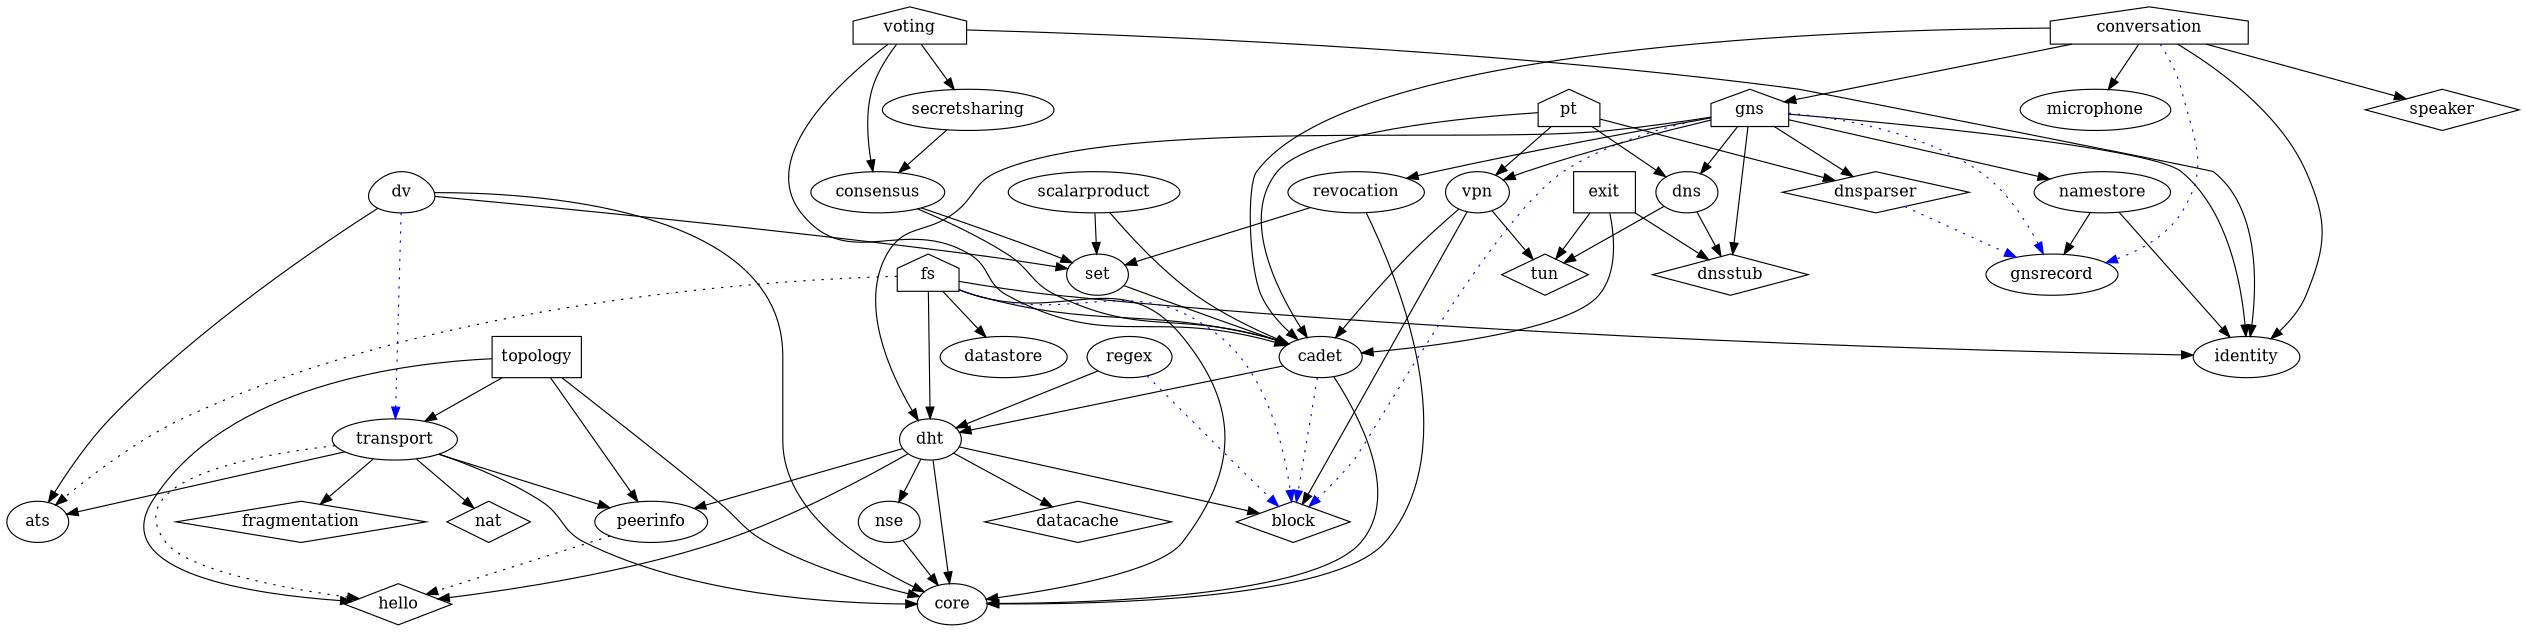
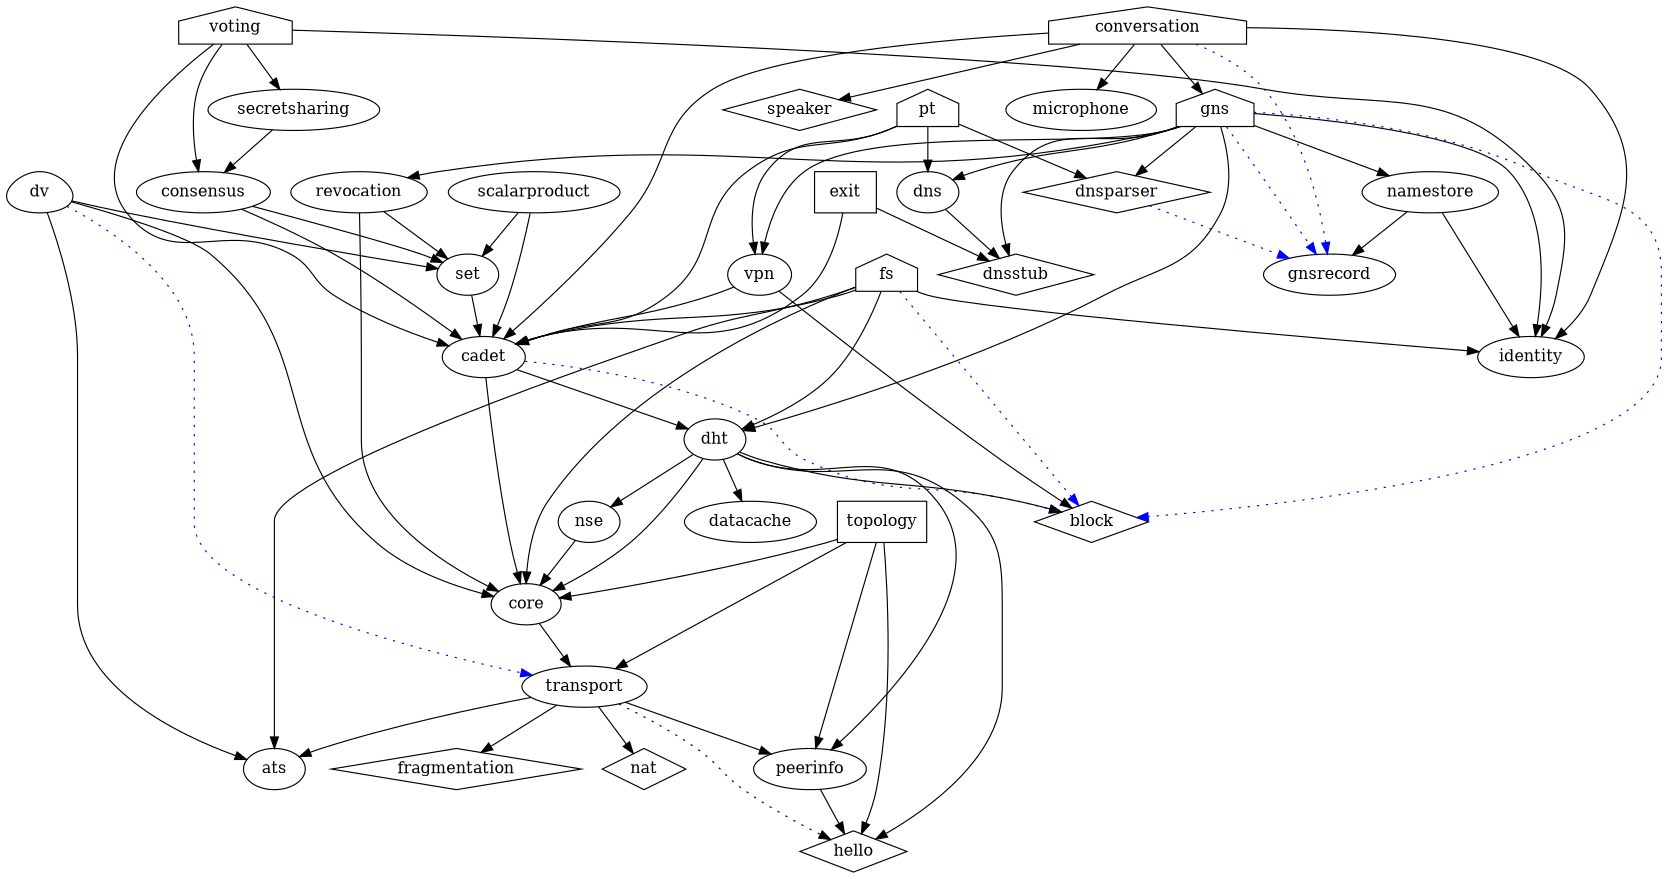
node "tun": removed
edge "fs" -> "ats": style dotted -> solid
node "datastore": removed
node "regex": removed
node "datacache": shape diamond -> ellipse
edge "peerinfo" -> "hello": style dotted -> solid
edge "transport" -> "core": reversed
